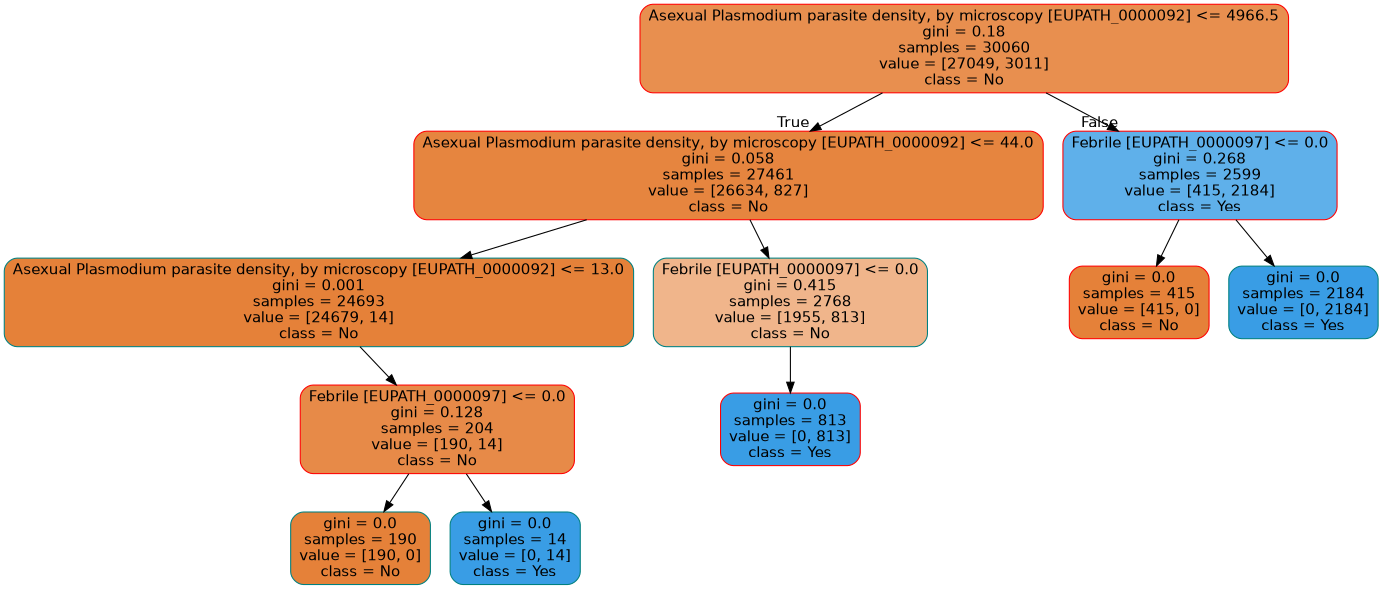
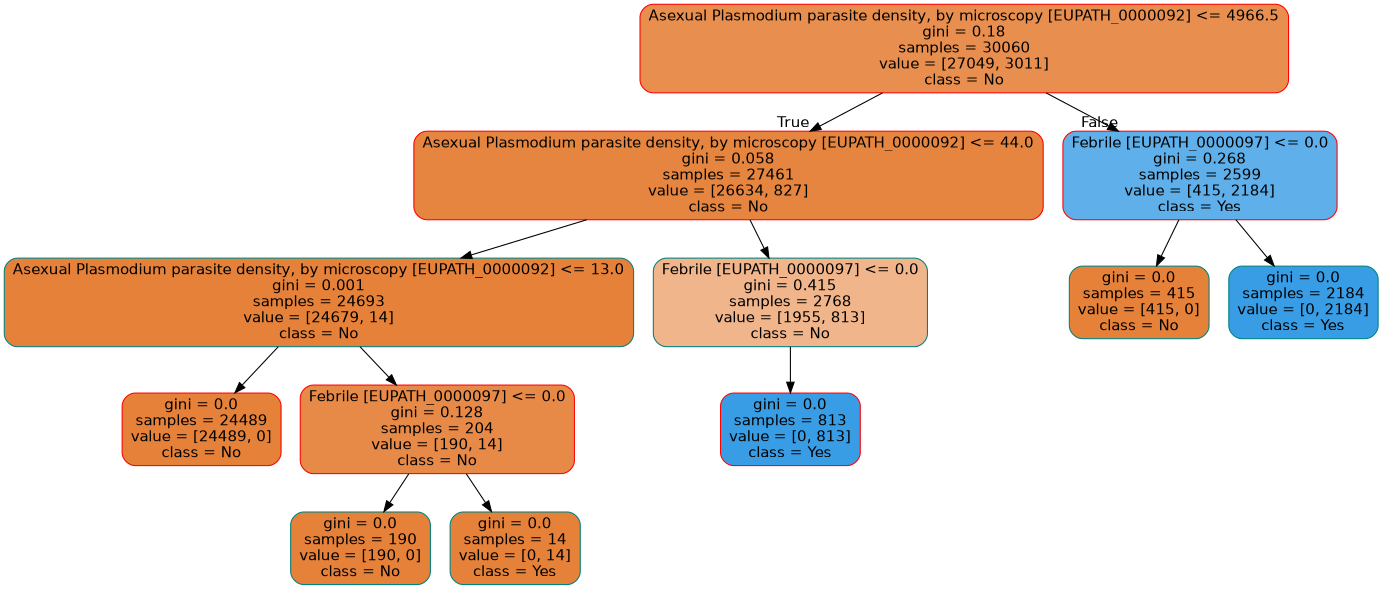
node "gini = 0.0 samples = 415 value = [415, 0] class = No": color red -> teal
node "gini = 0.0 samples = 24489 value = [24489, 0] class = No": added
node "gini = 0.0 samples = 14 value = [0, 14] class = Yes": fillcolor #399de5 -> #e58139
